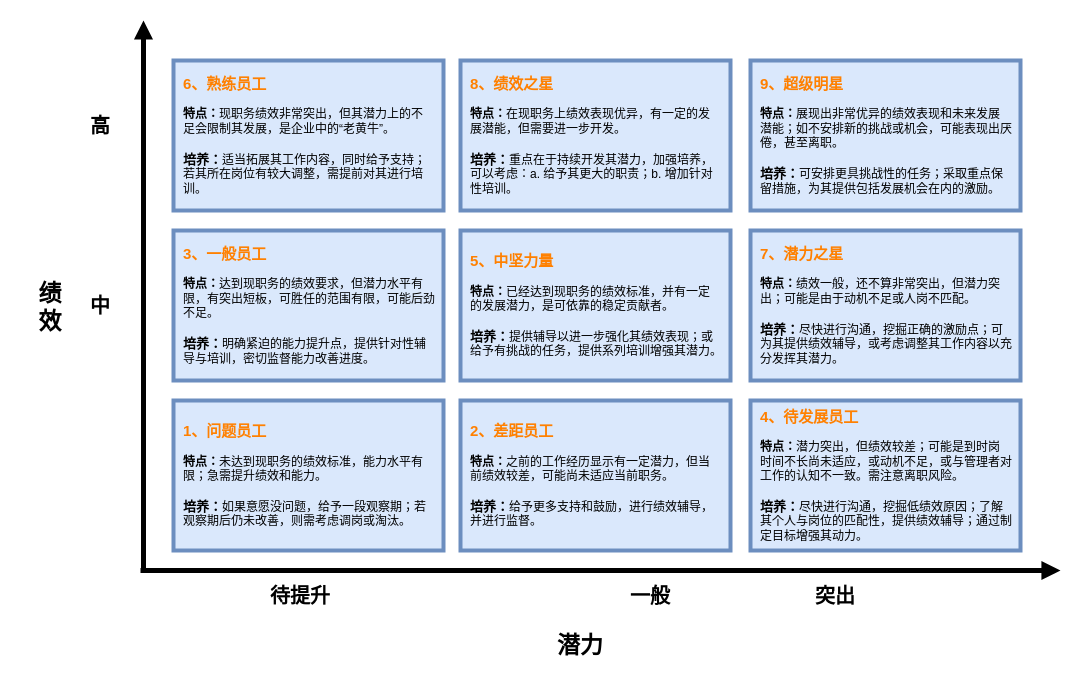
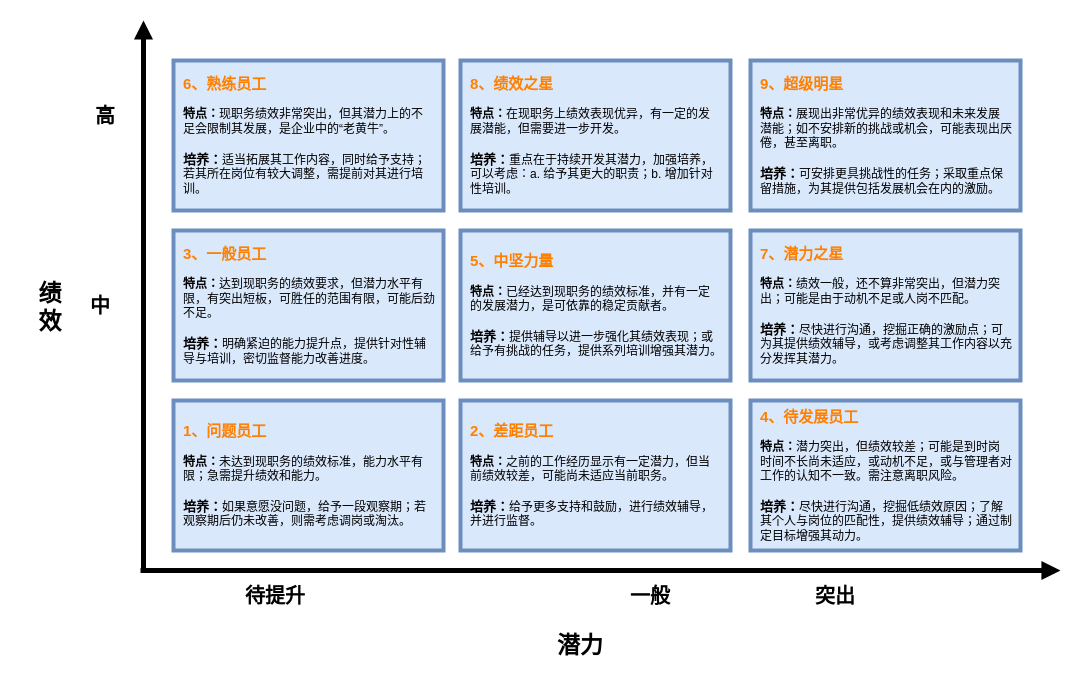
node "高": moved (101, 126) -> (106, 116)
node "待提升": moved (301, 596) -> (276, 596)
